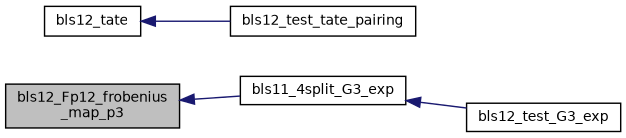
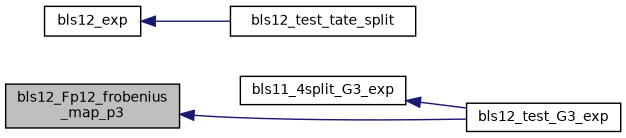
node "bls12_tate": label "bls12_tate" -> "bls12_exp"
node "bls12_test_tate_pairing": label "bls12_test_tate_pairing" -> "bls12_test_tate_split"
edge "bls11_4split_G3_exp" -> "bls12_Fp12_frobenius _map_p3": now "bls12_test_G3_exp" -> "bls12_Fp12_frobenius _map_p3"
